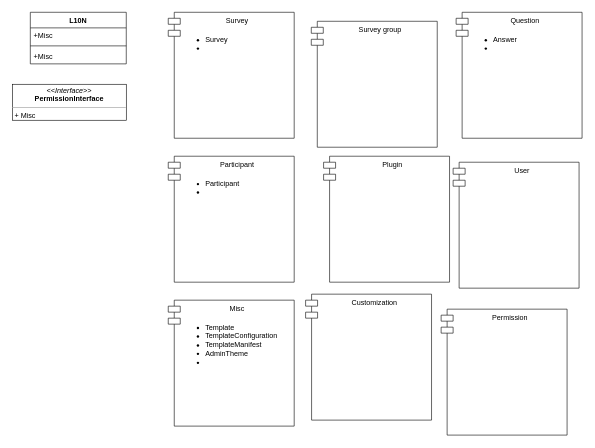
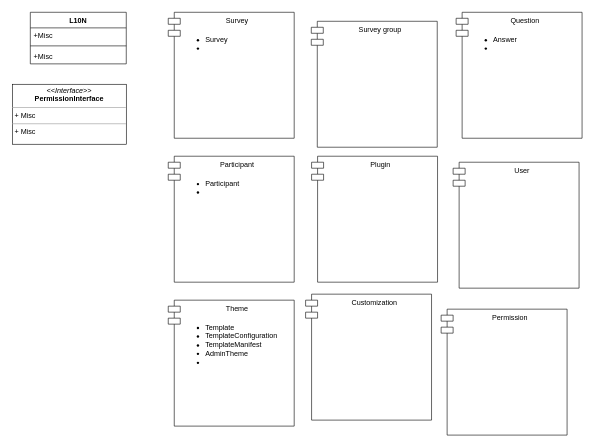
node "<<Interface>> PermissionInterface + Misc + Misc": size 114x36 -> 114x60
node "Plugin": moved (387, 219) -> (375, 219)
node "Misc": label "Misc" -> "Theme"
